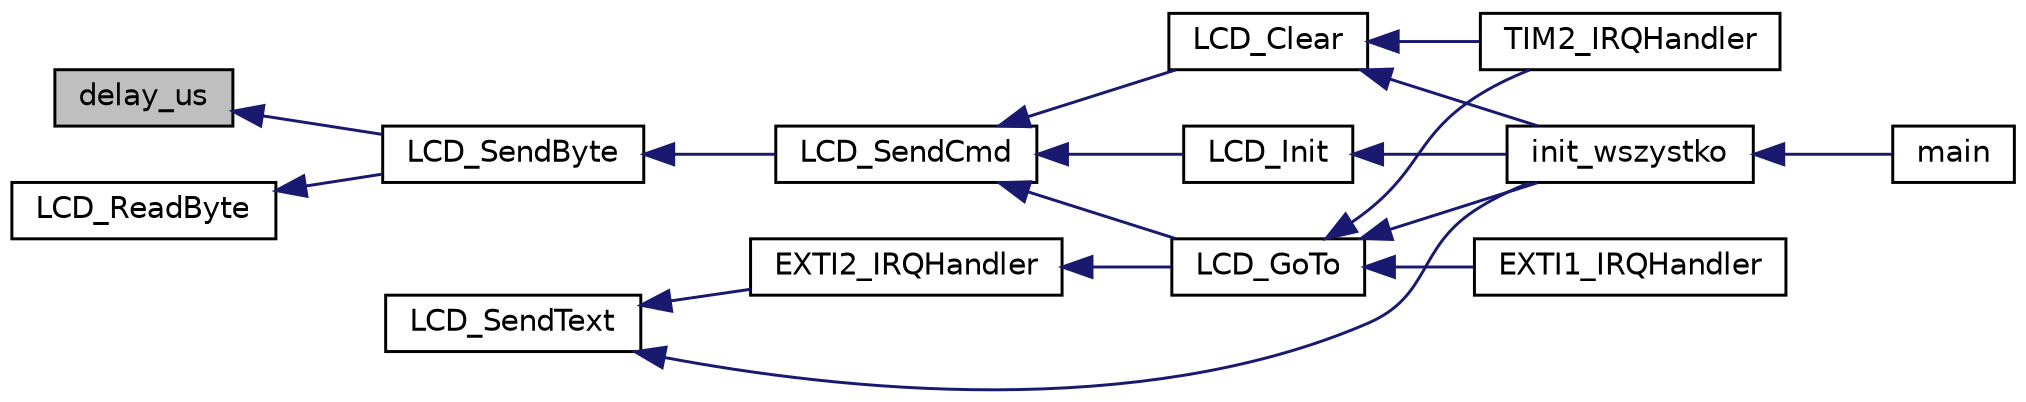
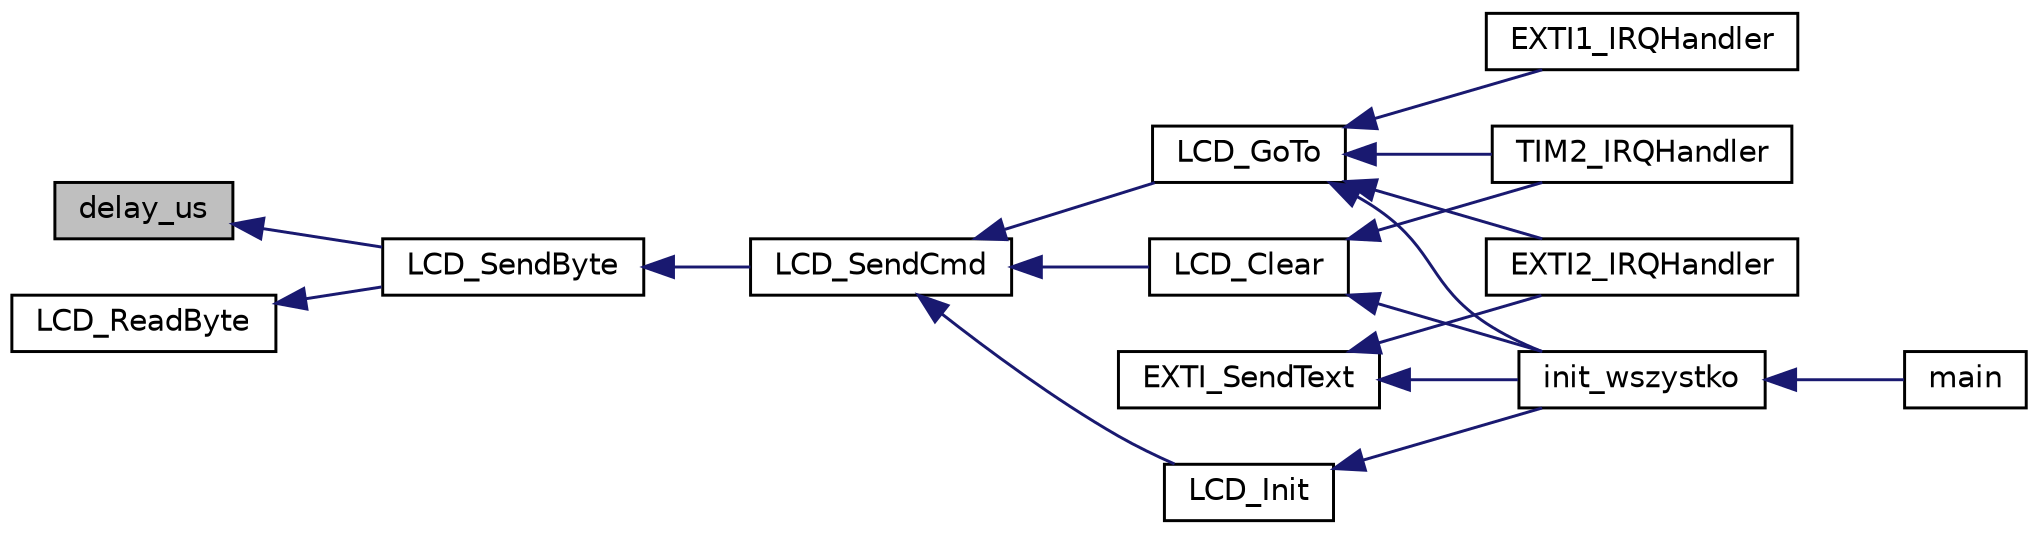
edge "LCD_GoTo" -> "EXTI2_IRQHandler": reversed
node "LCD_SendText": label "LCD_SendText" -> "EXTI_SendText"
